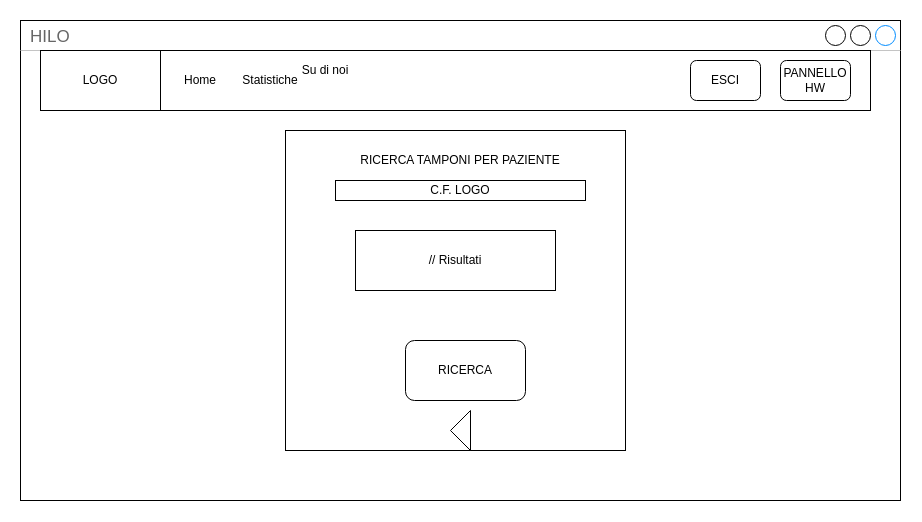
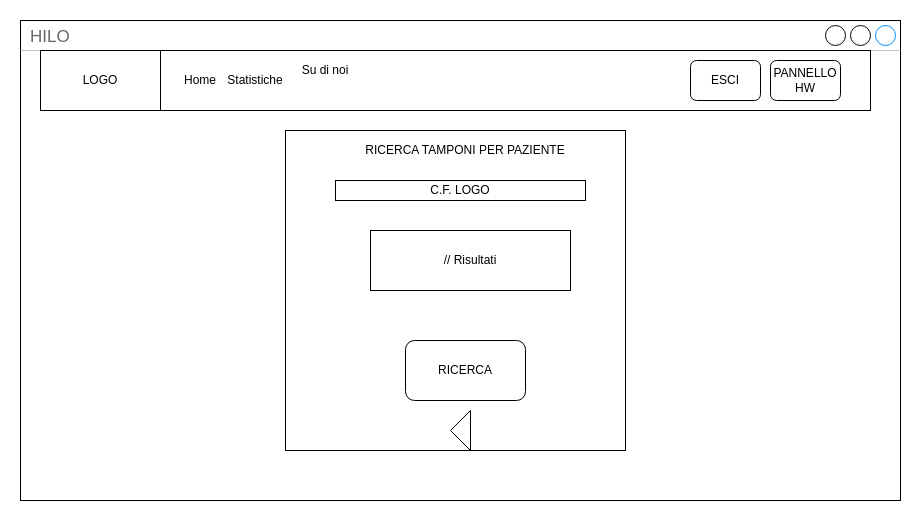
node "Statistiche": moved (271, 81) -> (256, 81)
node "PANNELLO HW": moved (816, 81) -> (806, 81)
node "RICERCA TAMPONI PER PAZIENTE": moved (461, 161) -> (466, 151)
node "// Risultati": moved (456, 261) -> (471, 261)
